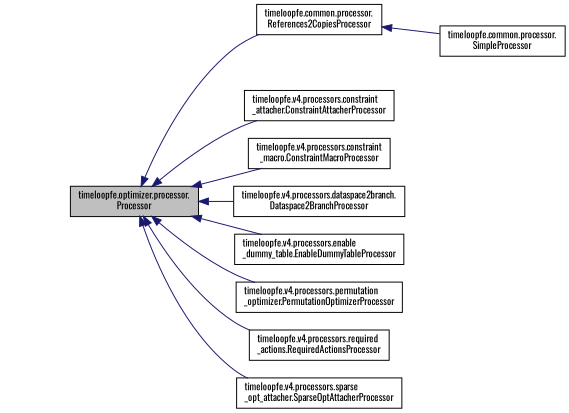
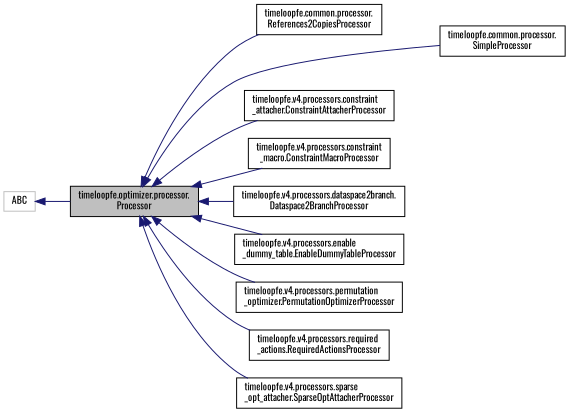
edge "timeloopfe.common.processor. SimpleProcessor" -> "timeloopfe.common.processor. References2CopiesProcessor": now "timeloopfe.common.processor. SimpleProcessor" -> "timeloopfe.optimizer.processor. Processor"
node "ABC": added
